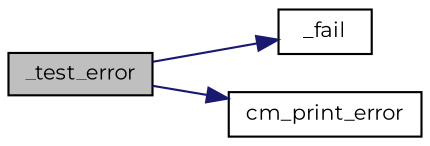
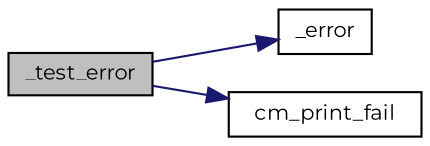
node "_fail": label "_fail" -> "_error"
node "cm_print_error": label "cm_print_error" -> "cm_print_fail"
